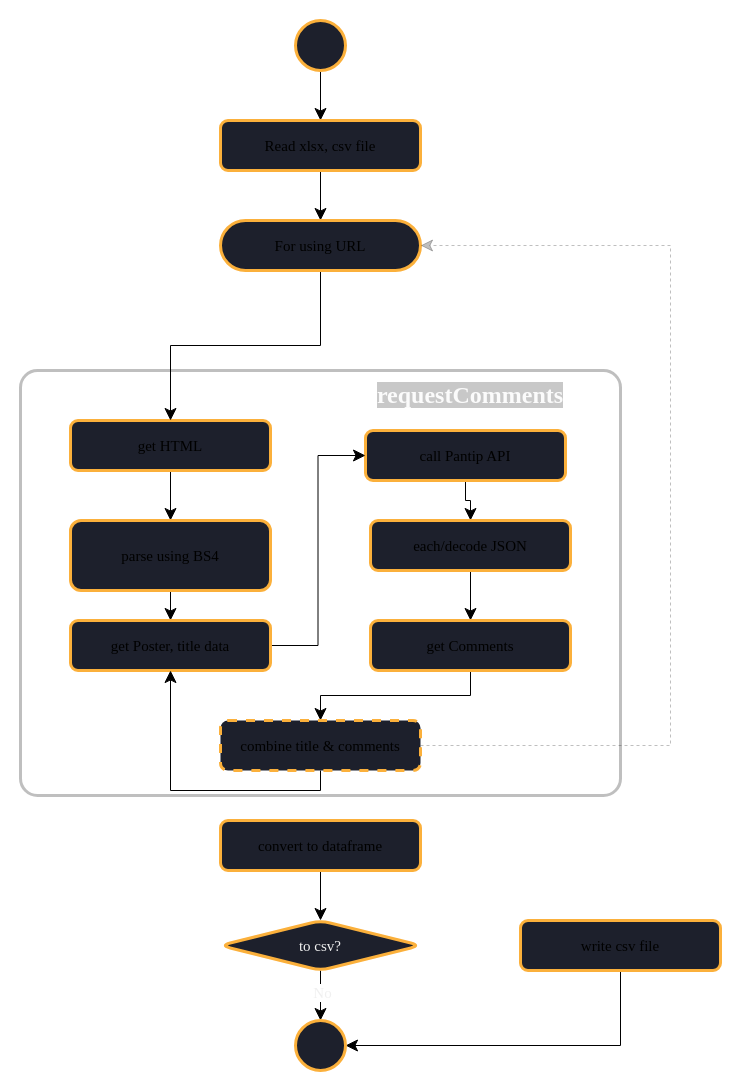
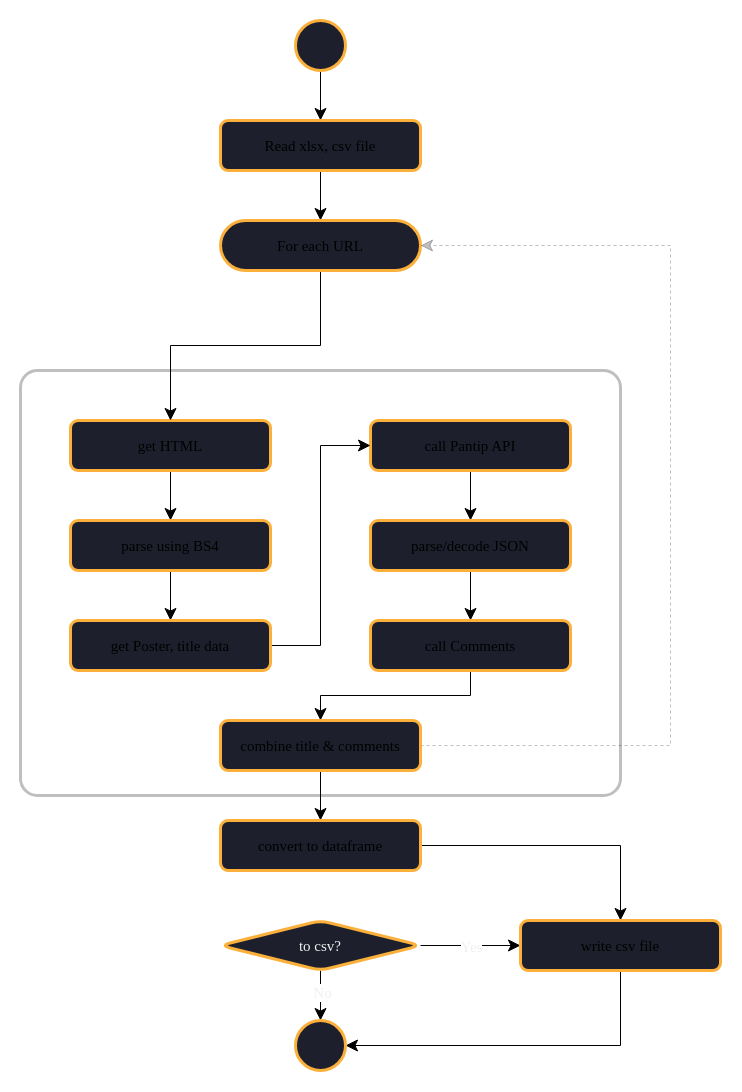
node "For using URL": label "For using URL" -> "For each URL"
node "requestComments": removed
node "call Pantip API": moved (466, 456) -> (471, 446)
node "each/decode JSON": label "each/decode JSON" -> "parse/decode JSON"
node "parse using BS4": size 200x70 -> 200x50
node "get Comments": label "get Comments" -> "call Comments"
node "combine title & comments": style dashed -> solid
edge "combine title & comments" -> "get Poster, title data": now "combine title & comments" -> "convert to dataframe"
edge "convert to dataframe" -> "to csv?": now "convert to dataframe" -> "write csv file"
edge "to csv?" -> "write csv file": added, label "Yes"
